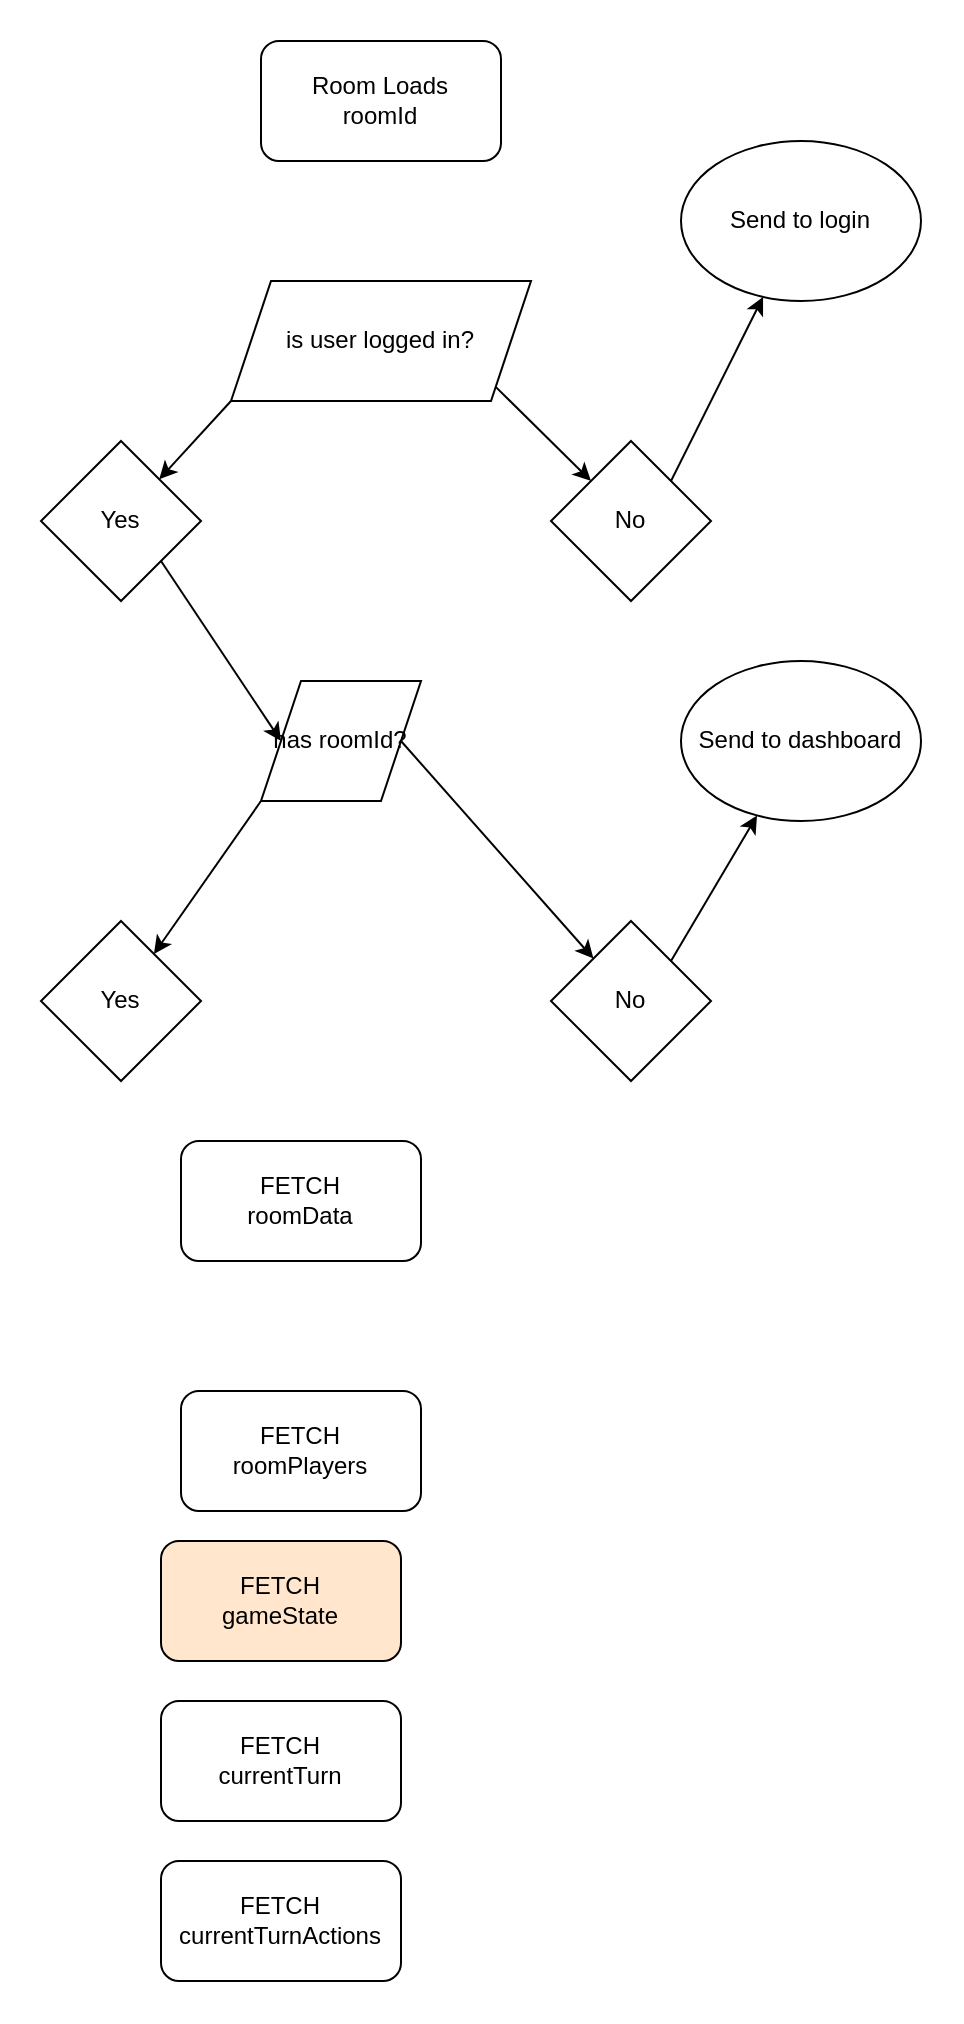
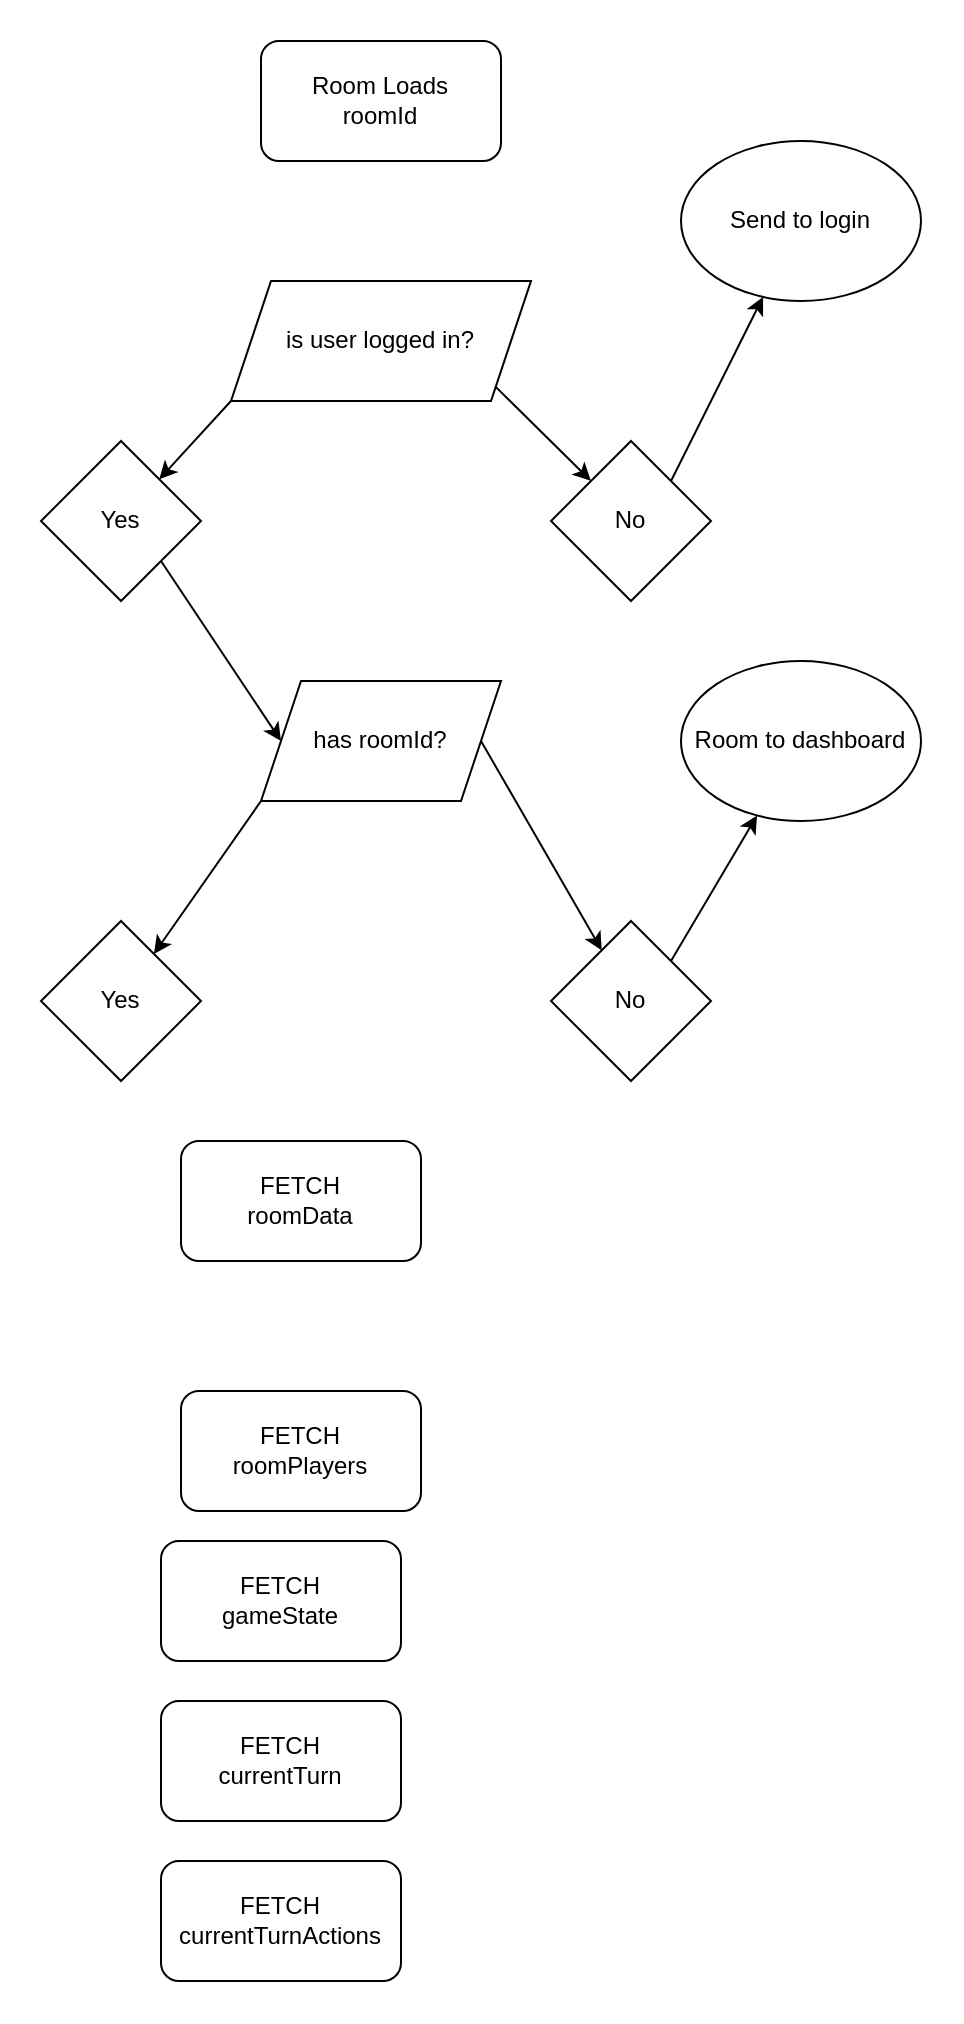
node "has roomId?": size 160x120 -> 240x120
node "Send to dashboard": label "Send to dashboard" -> "Room to dashboard"
node "FETCH gameState": fillcolor #ffe6cc -> #ffffff
